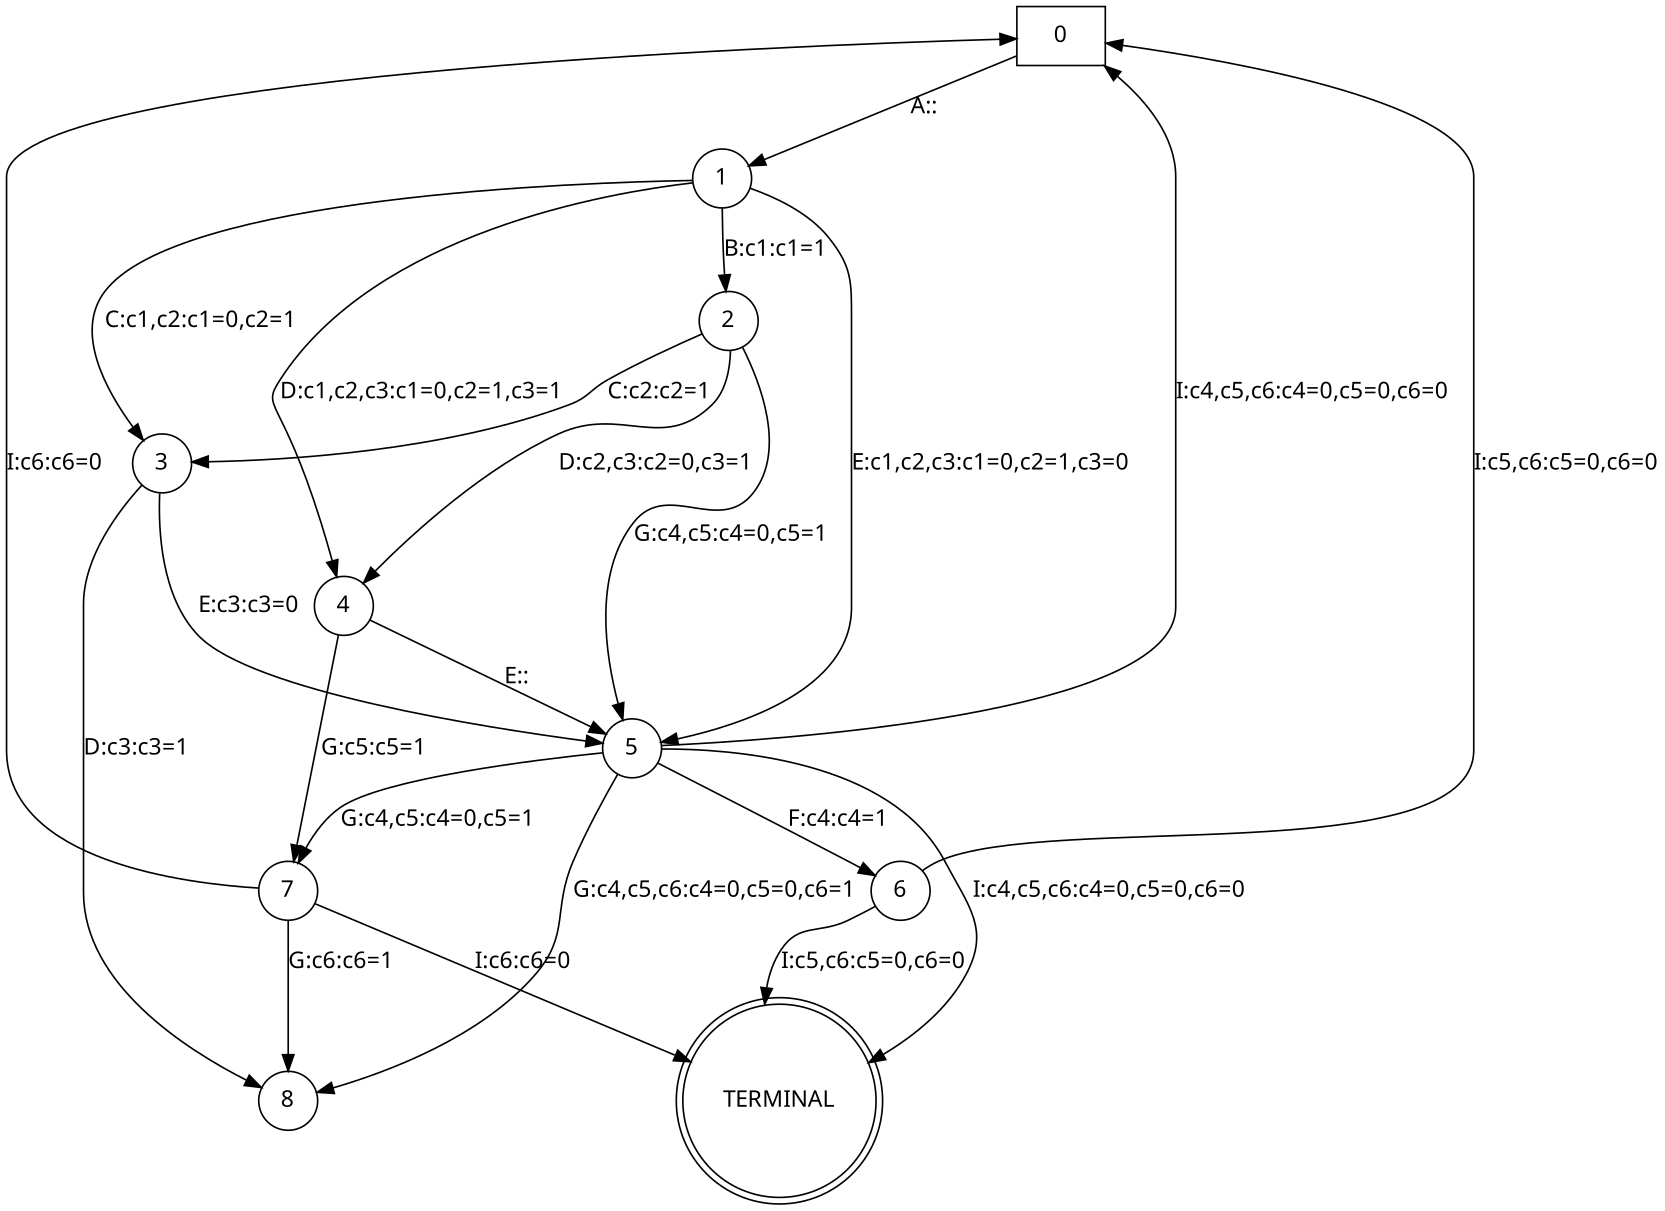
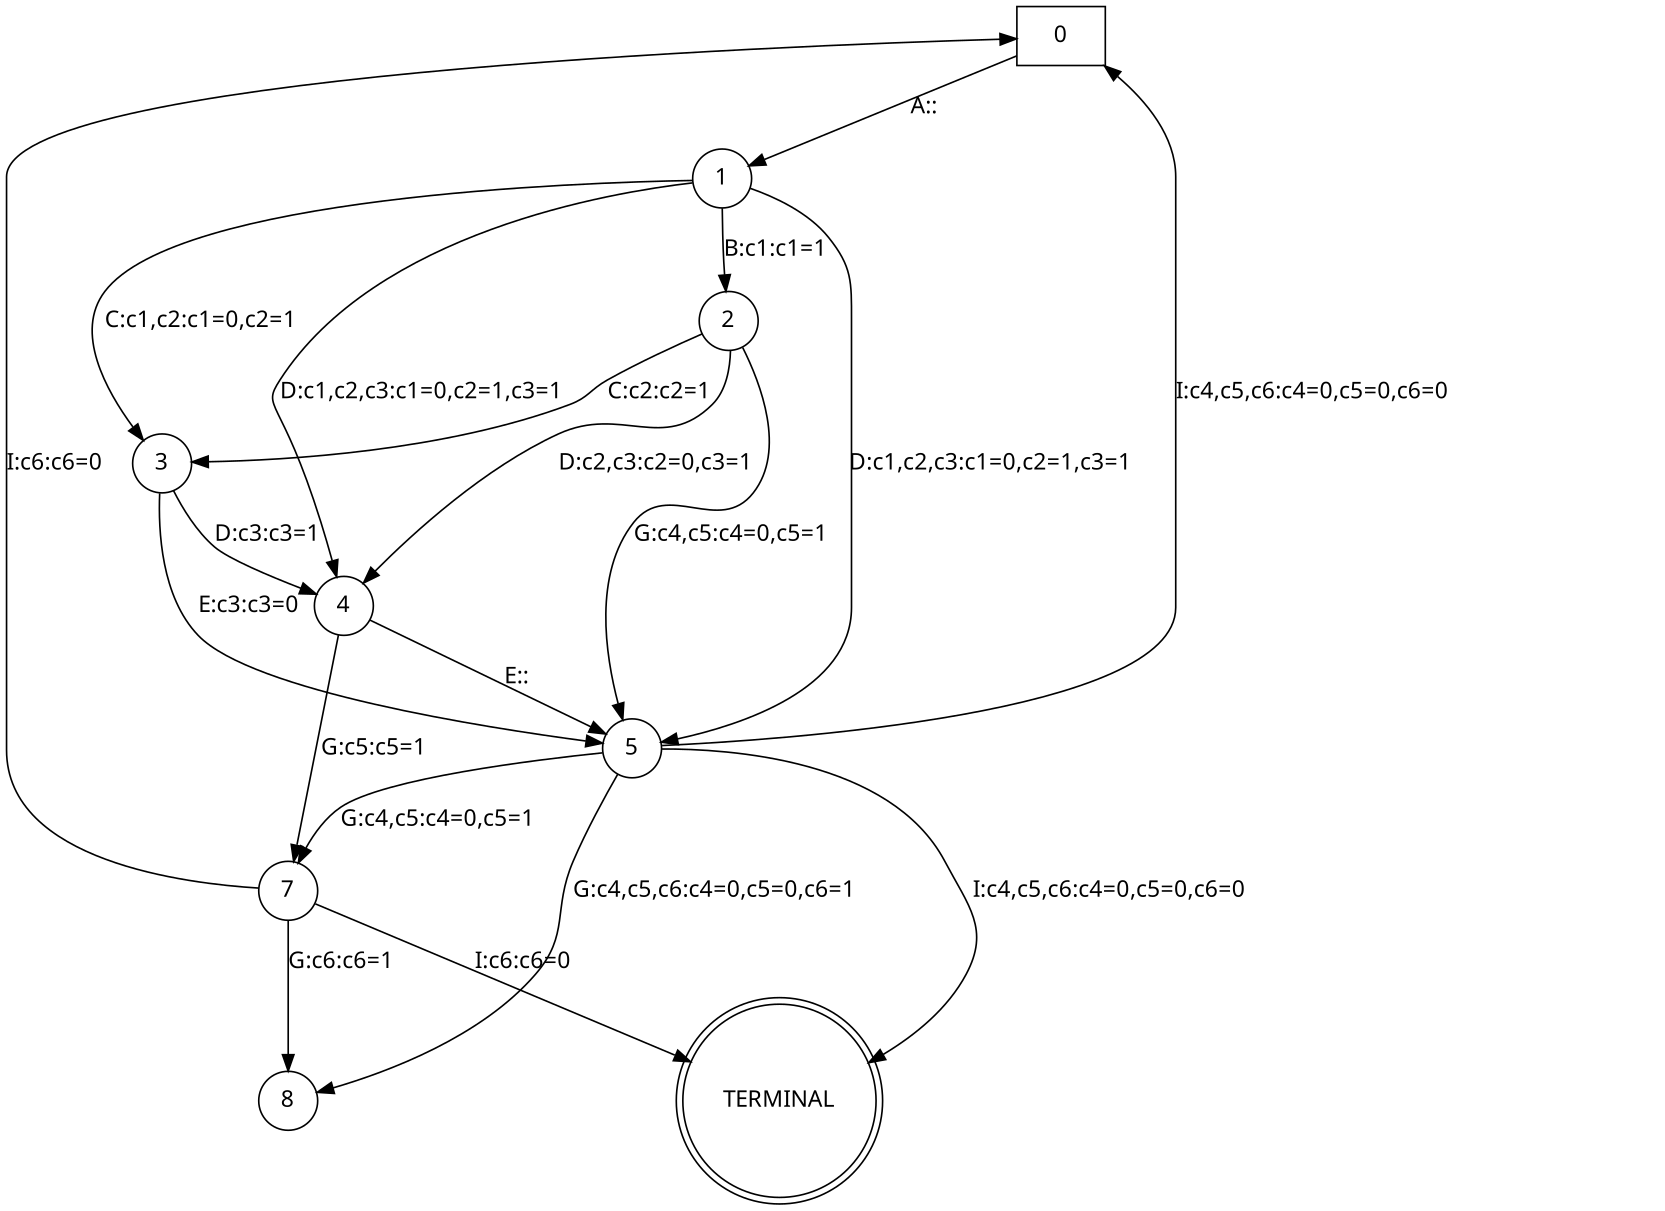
edge "1" -> "5": label "E:c1,c2,c3:c1=0,c2=1,c3=0" -> "D:c1,c2,c3:c1=0,c2=1,c3=1"
edge "3" -> "8": now "3" -> "4"
node "6": removed
